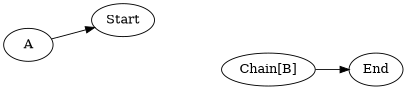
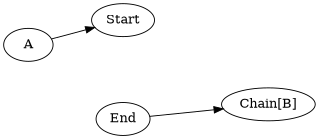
edge "Chain[B]" -> "End": reversed
